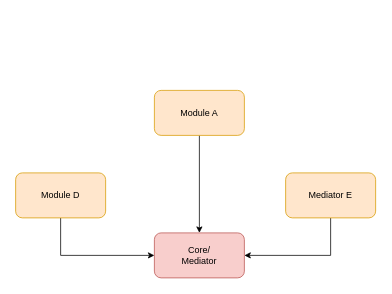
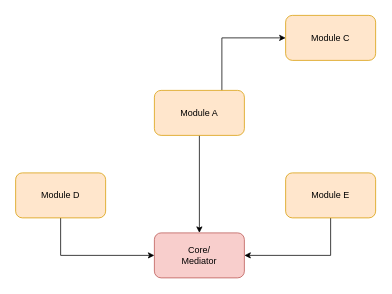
edge "Module A" -> "Module C": added
node "Module C": added
node "Mediator E": label "Mediator E" -> "Module E"
